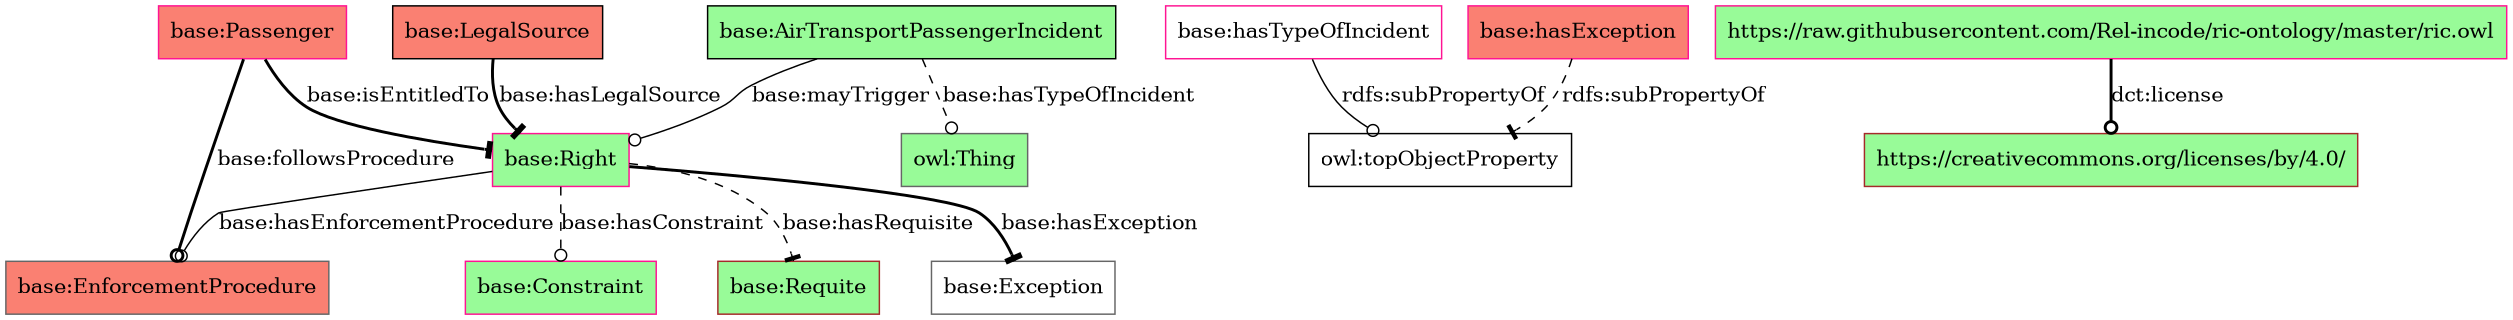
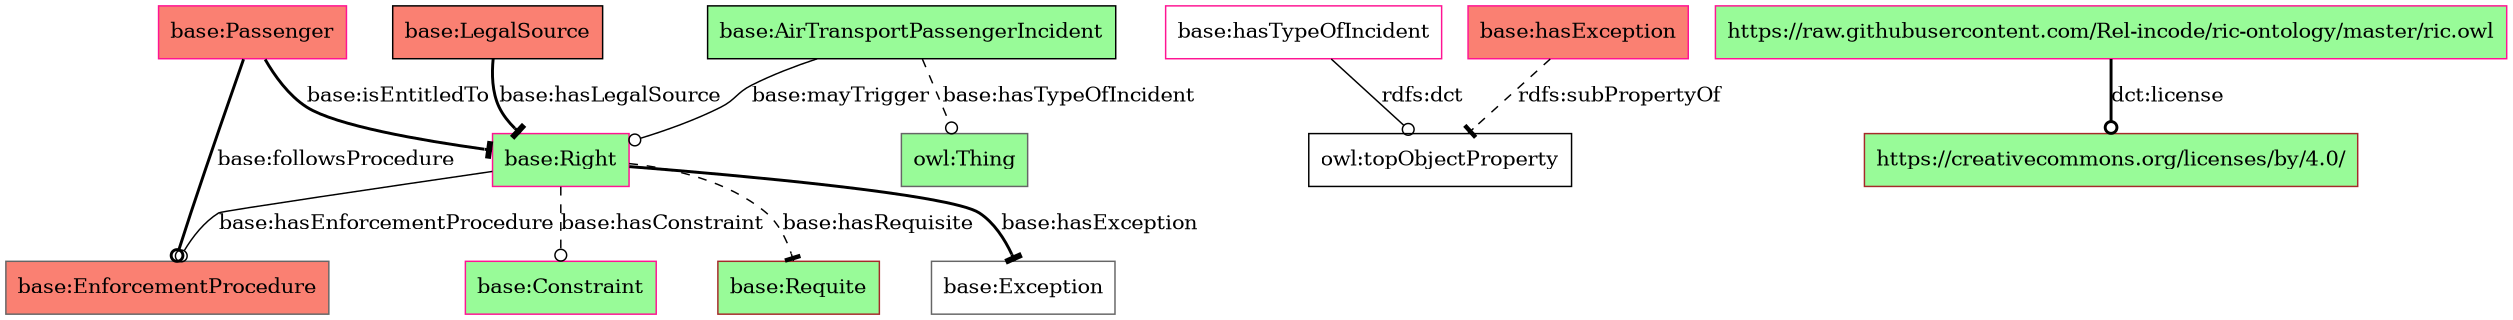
edge "base:hasTypeOfIncident" -> "owl:topObjectProperty": label "rdfs:subPropertyOf" -> "rdfs:dct"
